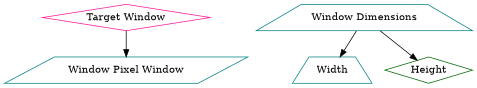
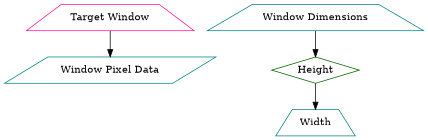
node "Target Window": shape diamond -> trapezium
edge "Window Dimensions" -> "Width": now "Height" -> "Width"
node "Window Pixel Window": label "Window Pixel Window" -> "Window Pixel Data"
